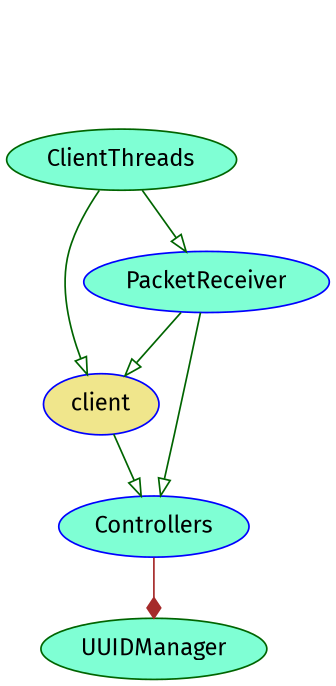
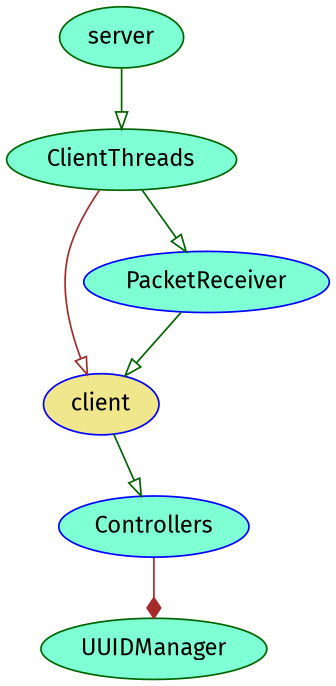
node "server": added
edge "ClientThreads" -> "client": color darkgreen -> brown
edge "PacketReceiver" -> "Controllers": removed
